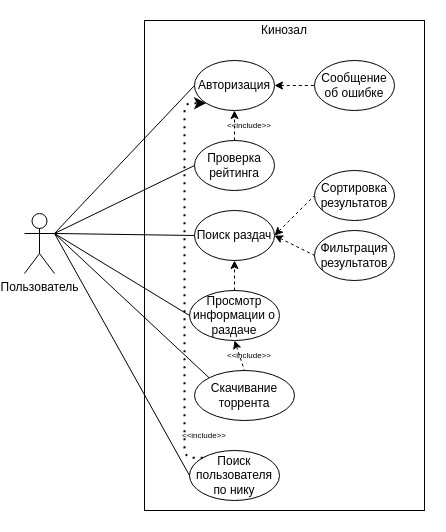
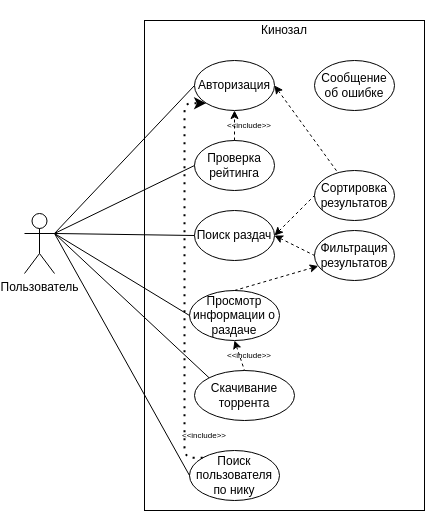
edge "Сообщение об ошибке" -> "Авторизация": now "Сортировка результатов" -> "Авторизация"
edge "Просмотр информации о раздаче" -> "Поиск раздач": now "Просмотр информации о раздаче" -> "Фильтрация результатов"
